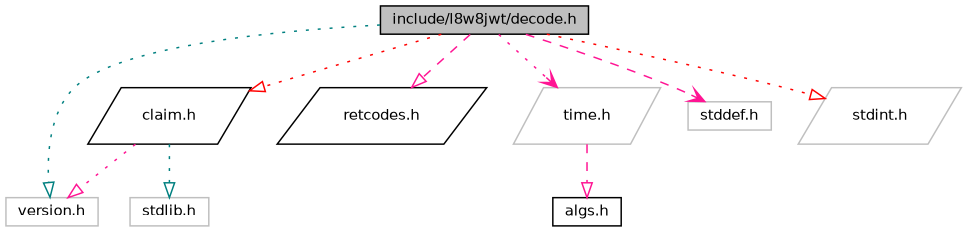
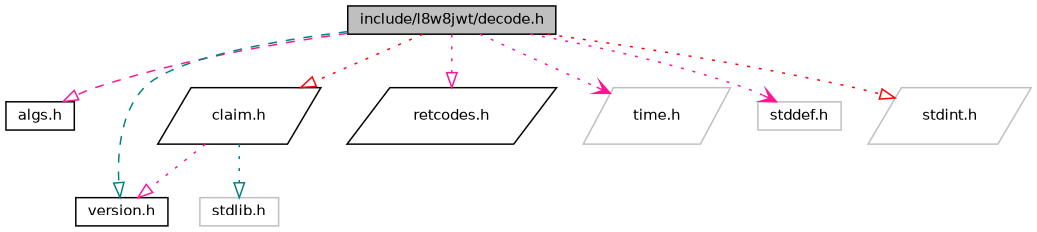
edge "include/l8w8jwt/decode.h" -> "version.h": style dotted -> dashed
edge "include/l8w8jwt/decode.h" -> "retcodes.h": style dashed -> dotted
edge "include/l8w8jwt/decode.h" -> "stddef.h": style dashed -> dotted
edge "time.h" -> "algs.h": now "include/l8w8jwt/decode.h" -> "algs.h"
node "version.h": color grey75 -> black
